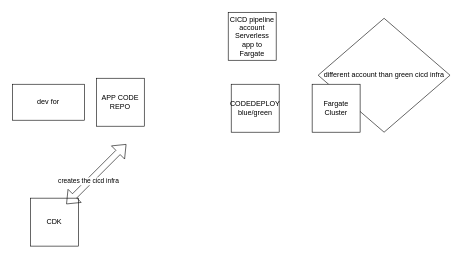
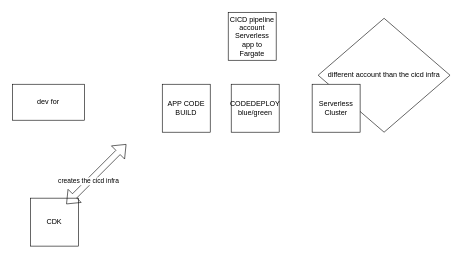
node "different account than green cicd infra": label "different account than green cicd infra" -> "different account than the cicd infra"
node "APP CODE REPO": removed
node "APP CODE BUILD": added
node "Fargate Cluster": label "Fargate Cluster" -> "Serverless Cluster"
